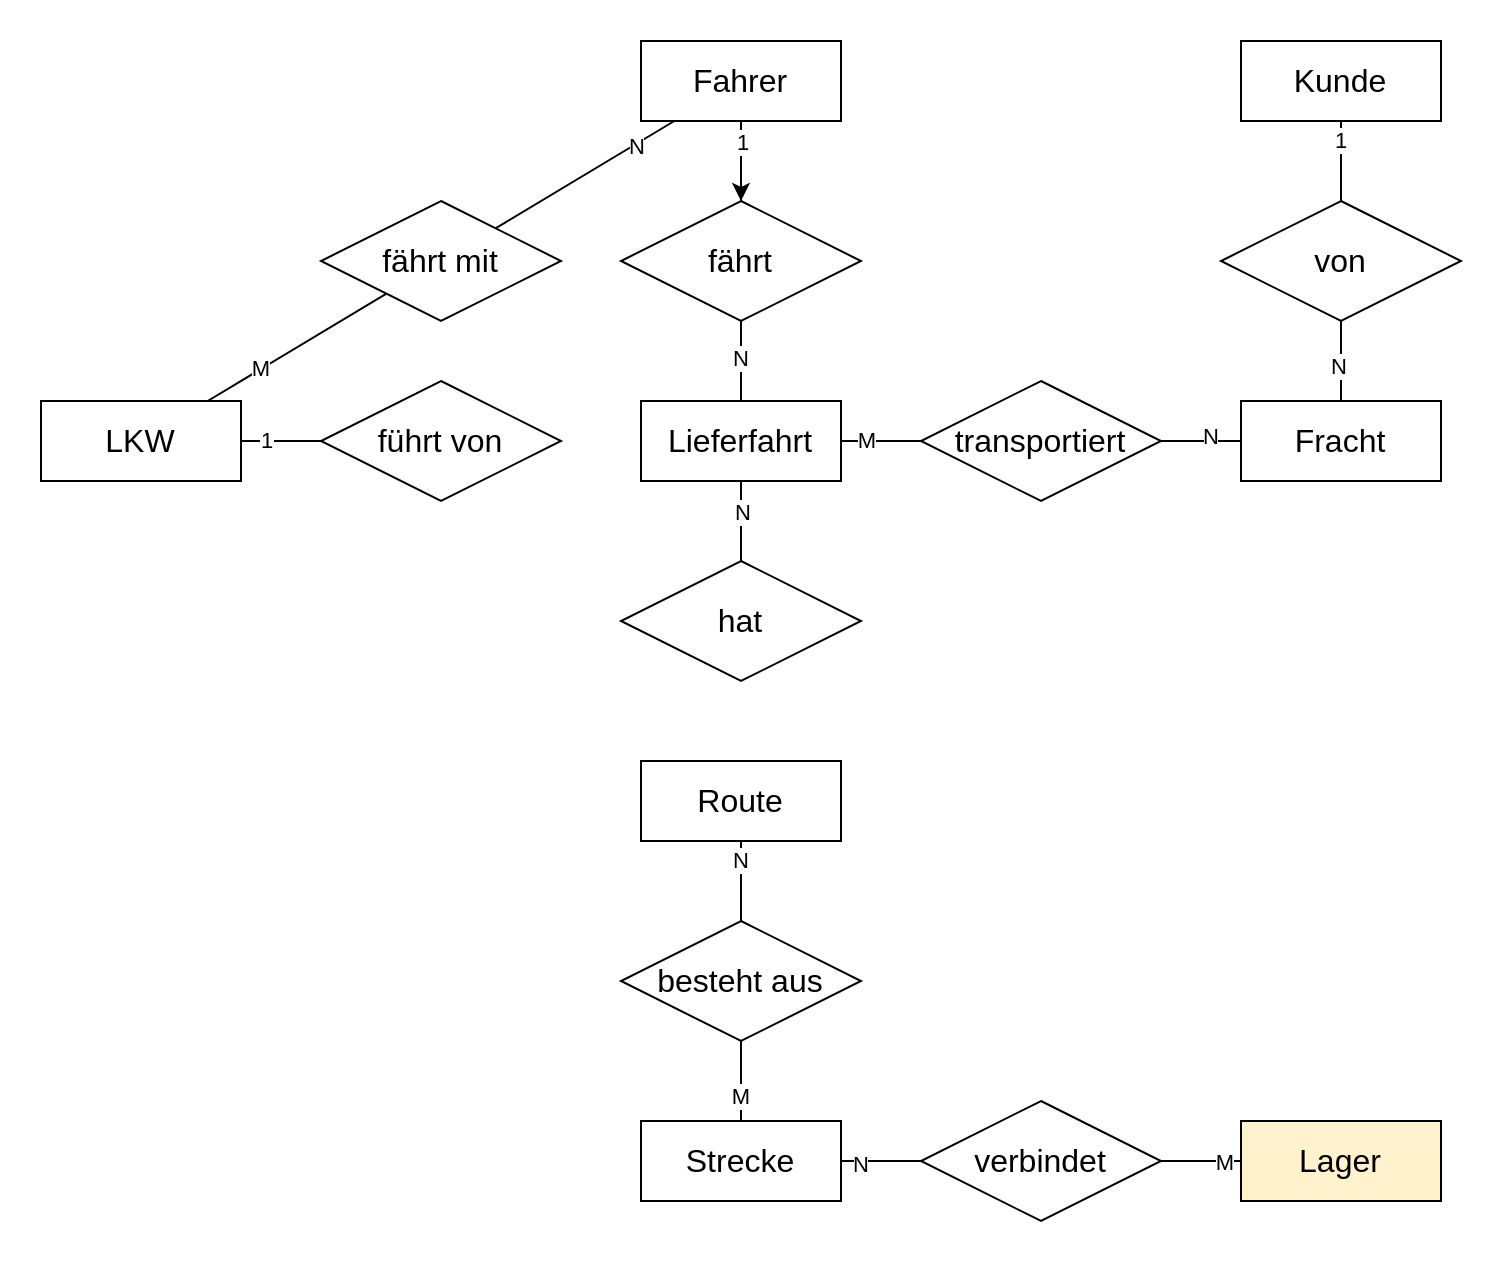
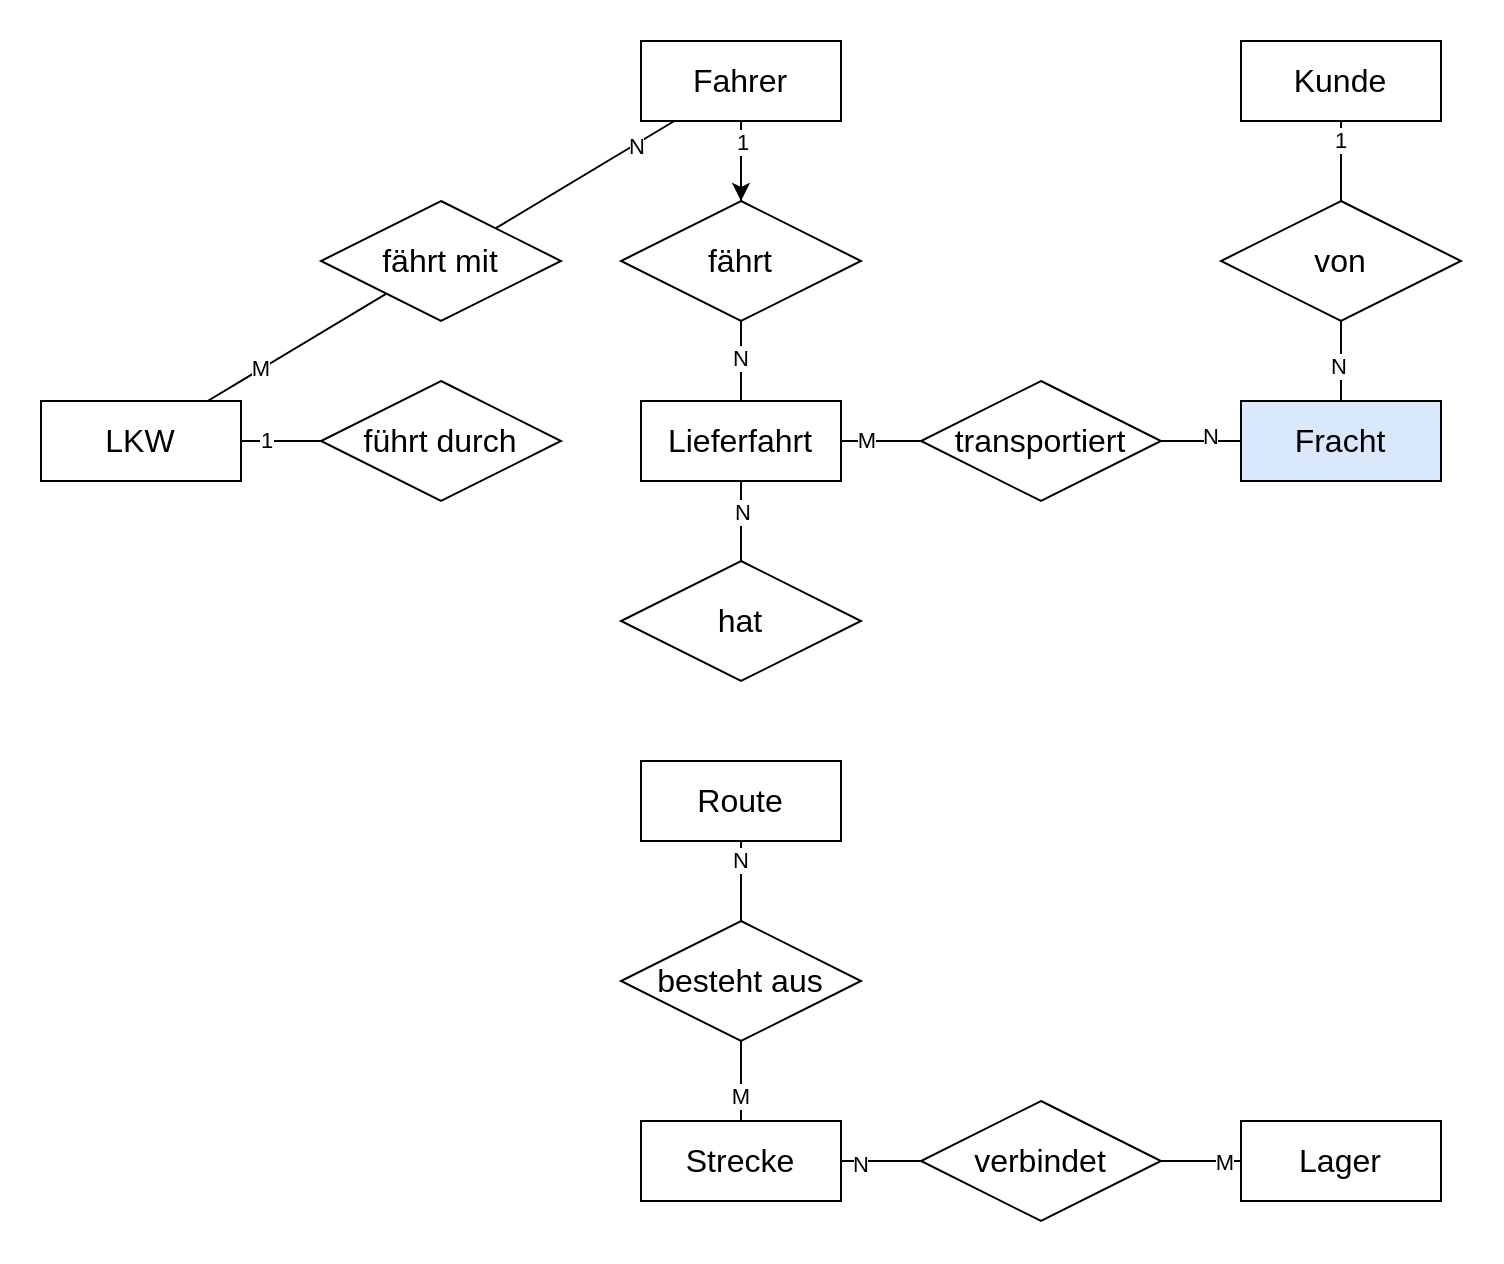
node "führt von": label "führt von" -> "führt durch"
node "Fracht": fillcolor #ffffff -> #dae8fc
node "Lager": fillcolor #fff2cc -> #ffffff
